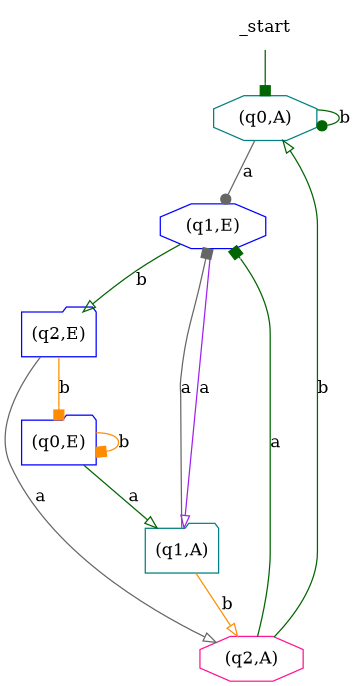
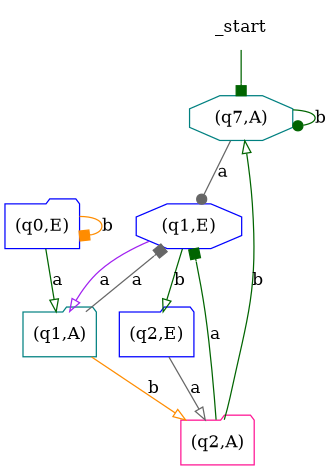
node "(q0,A)": label "(q0,A)" -> "(q7,A)"
edge "(q2,E)" -> "(q0,E)": removed, label "b"
node "(q2,A)": shape octagon -> folder
